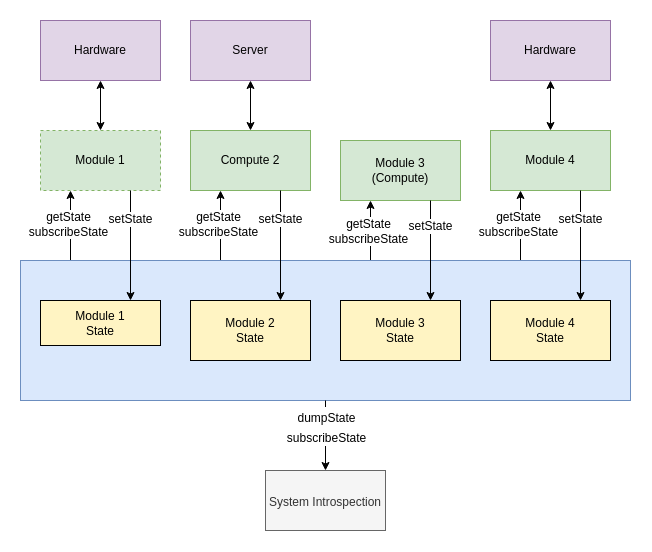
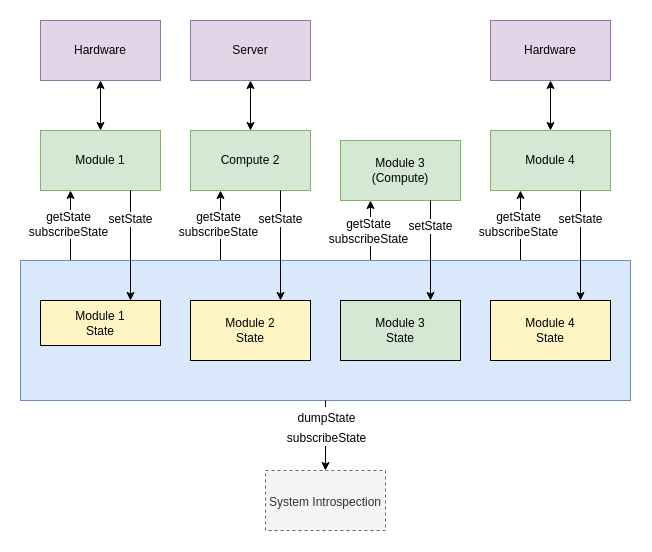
node "Module 1": style dashed -> solid
node "Module 3State": fillcolor #fff4c3 -> #d5e8d4
node "System Introspection": style solid -> dashed
